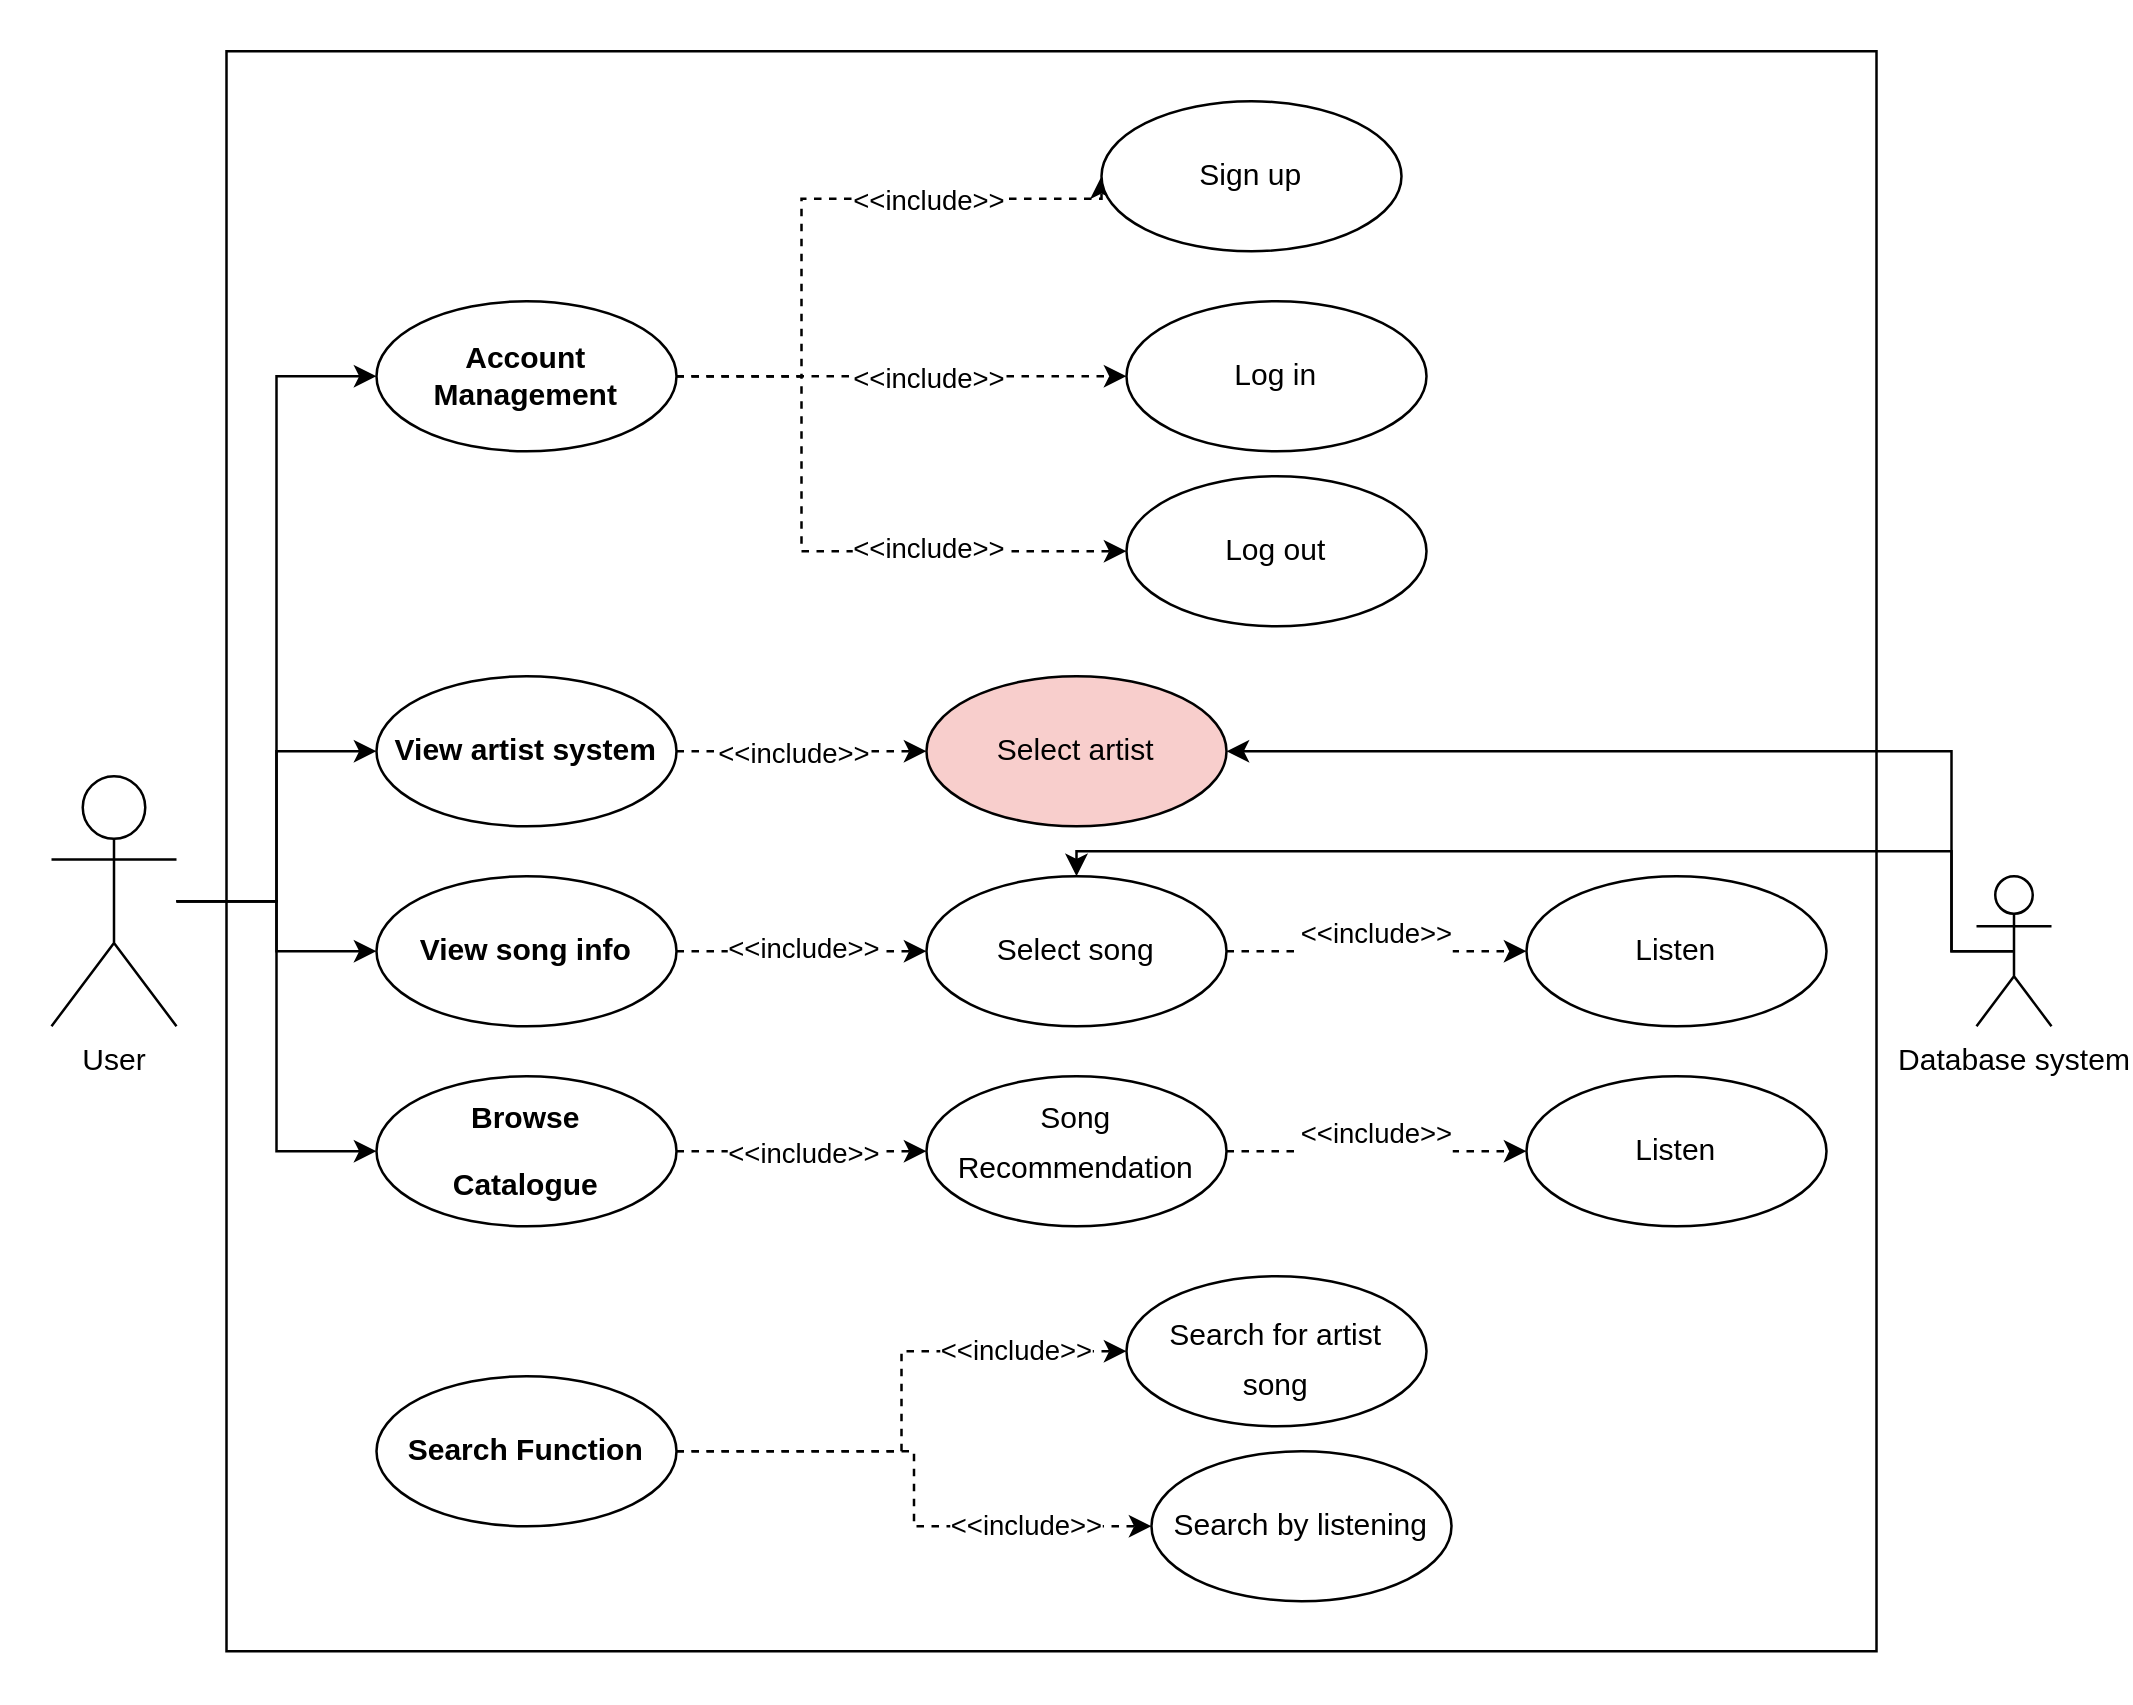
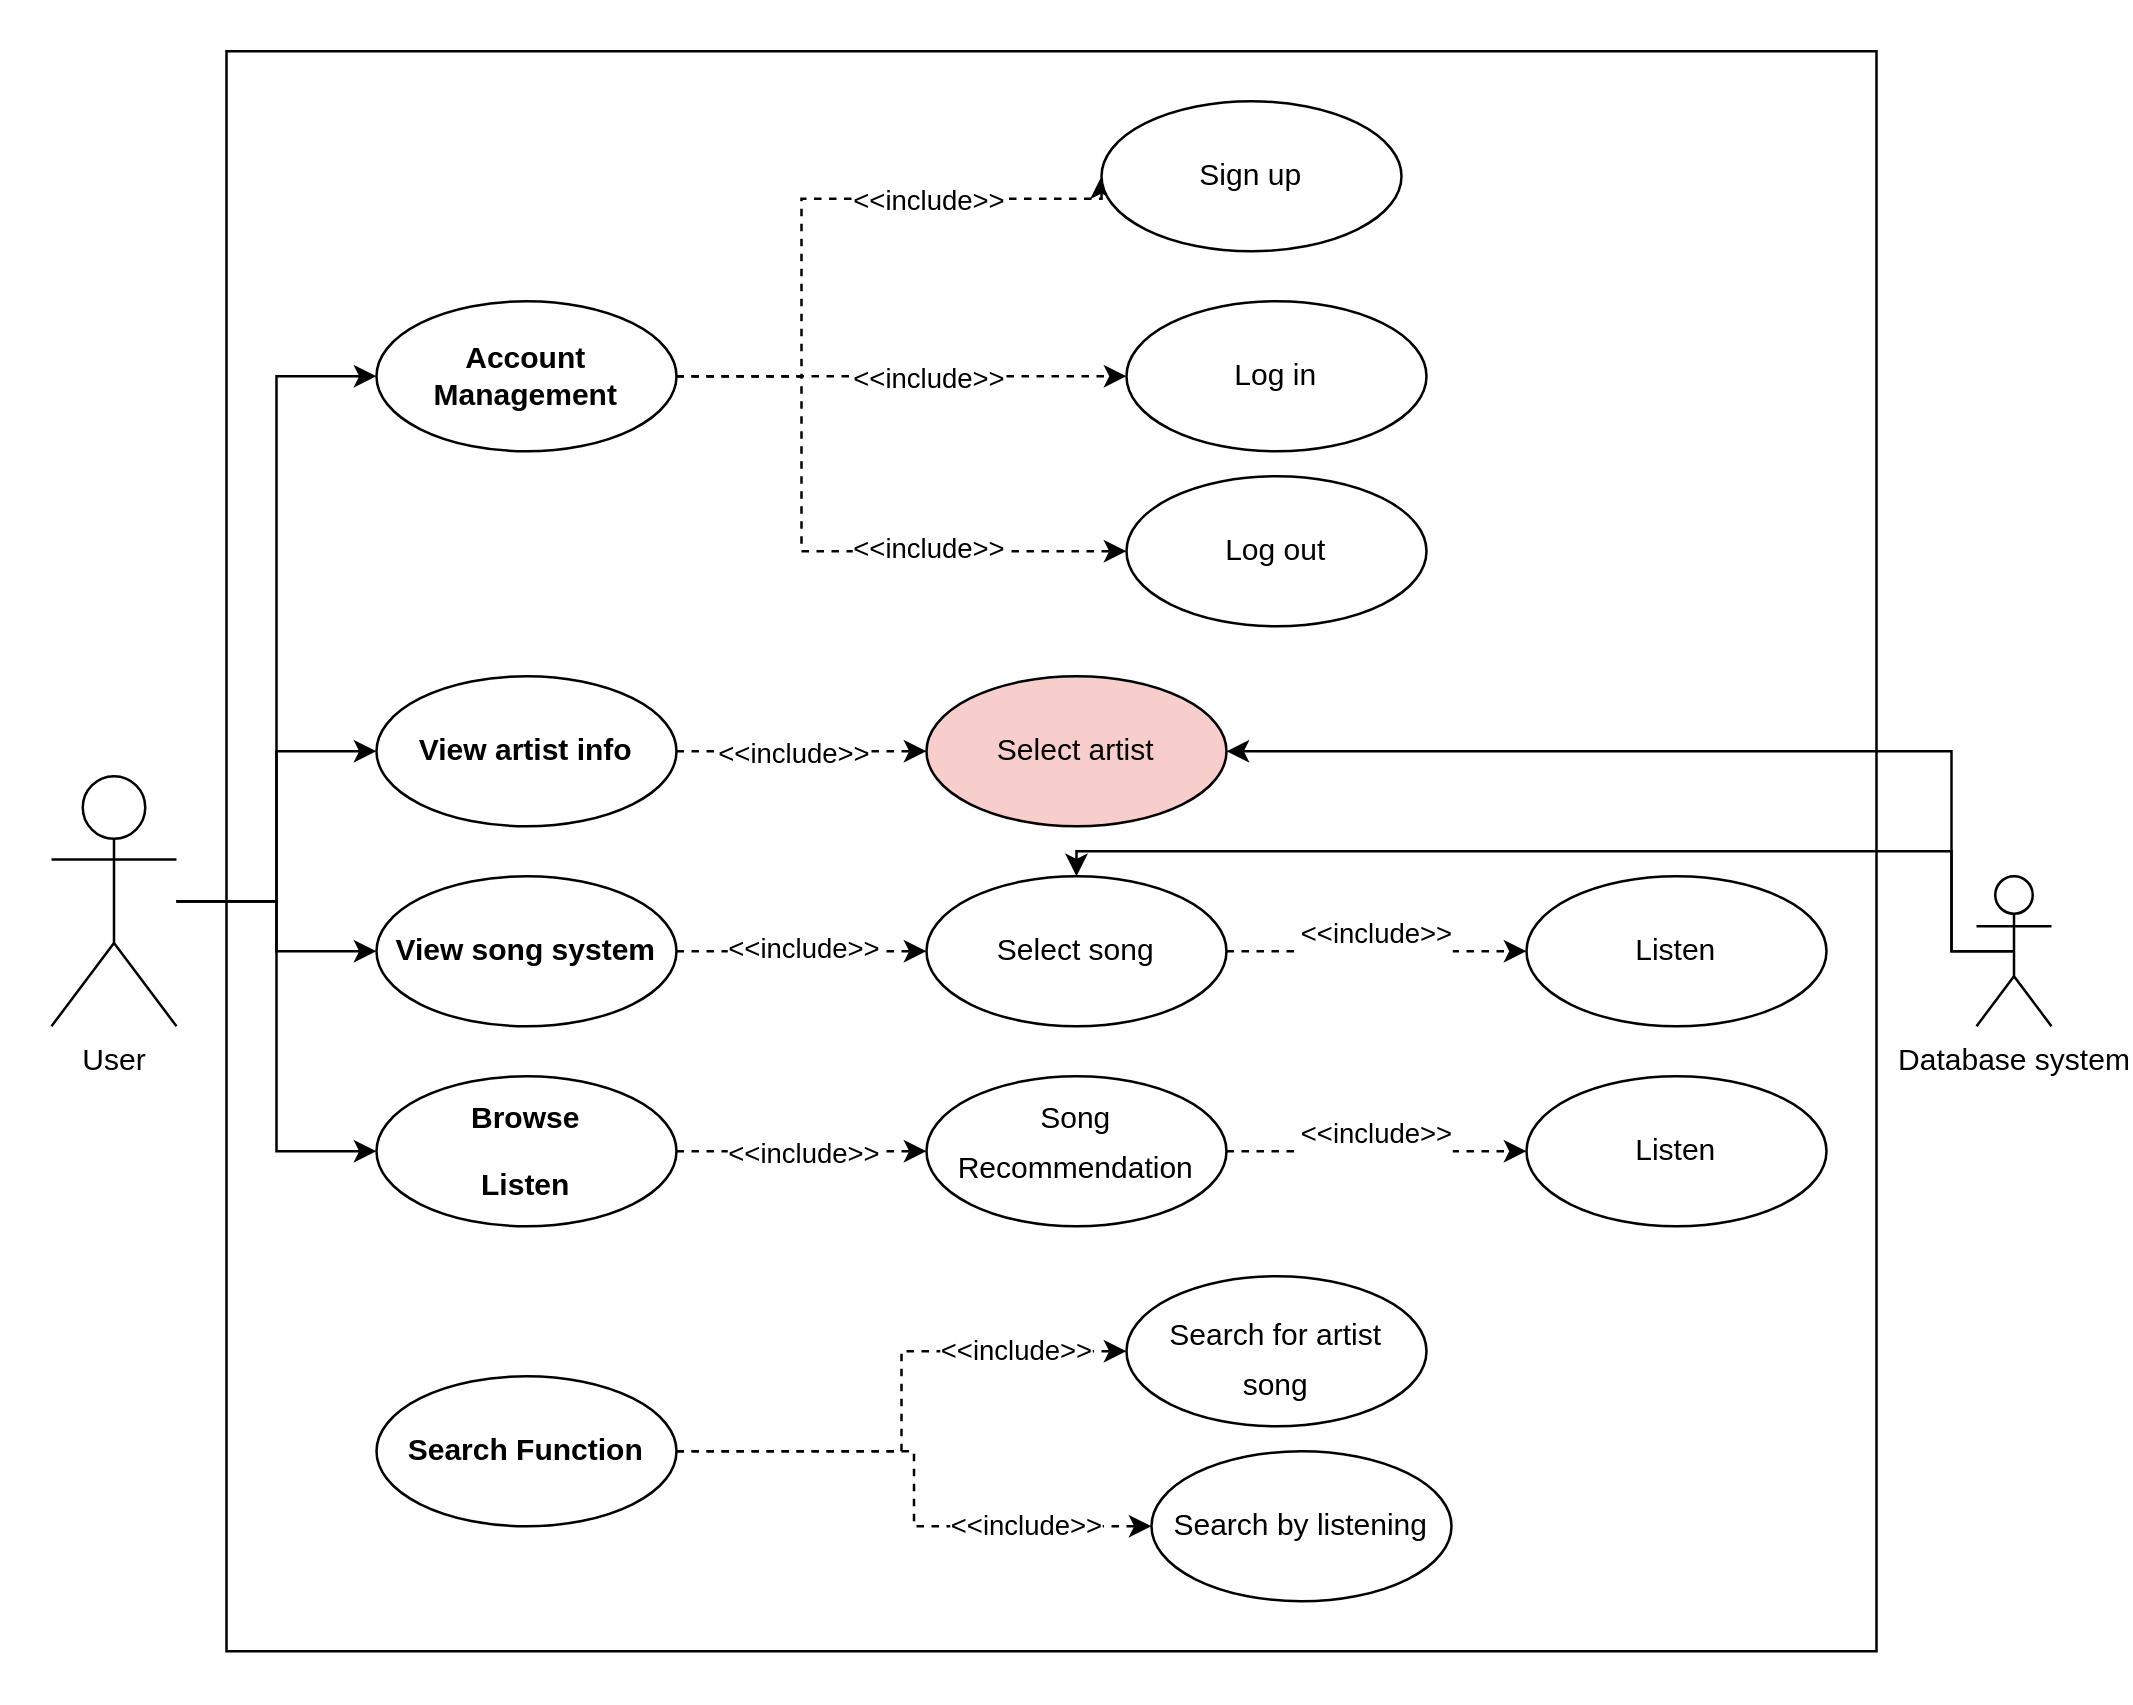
node "View artist system": label "View artist system" -> "View artist info"
node "View song info": label "View song info" -> "View song system"
node "Browse Catalogue": label "Browse Catalogue" -> "Browse Listen"
